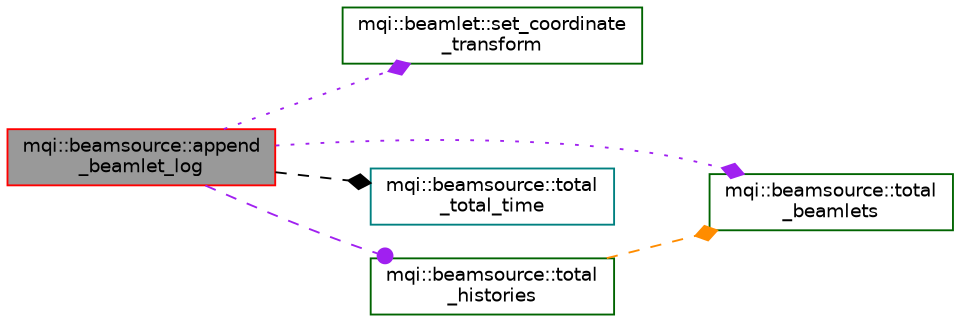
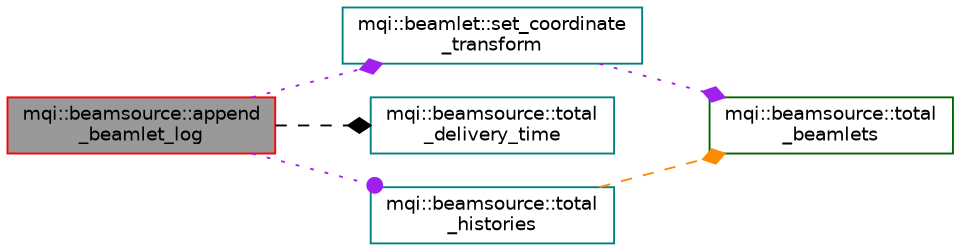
node "mqi::beamlet::set_coordinate _transform": color darkgreen -> teal
edge "mqi::beamsource::append _beamlet_log" -> "mqi::beamsource::total _beamlets": now "mqi::beamlet::set_coordinate _transform" -> "mqi::beamsource::total _beamlets"
node "mqi::beamsource::total _total_time": label "mqi::beamsource::total _total_time" -> "mqi::beamsource::total _delivery_time"
edge "mqi::beamsource::append _beamlet_log" -> "mqi::beamsource::total _histories": style dashed -> dotted
node "mqi::beamsource::total _histories": color darkgreen -> teal
